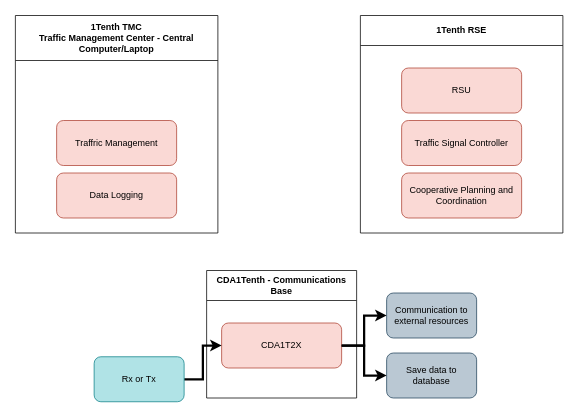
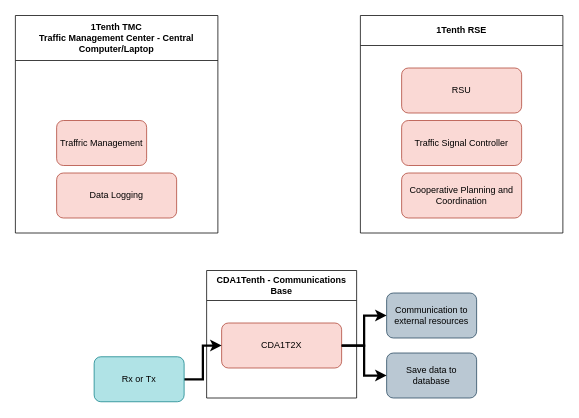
node "Traffric Management": size 120x45 -> 90x45
